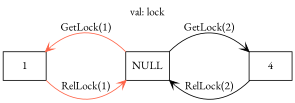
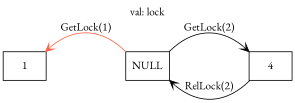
edge "1" -> "NULL": removed, label "RelLock(1)"
